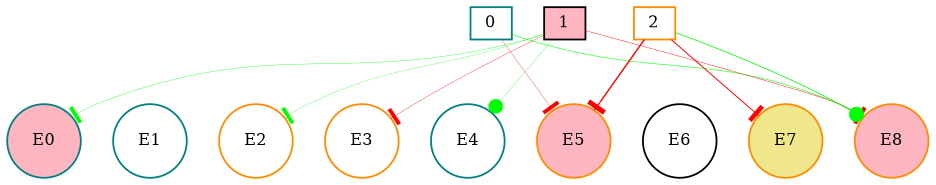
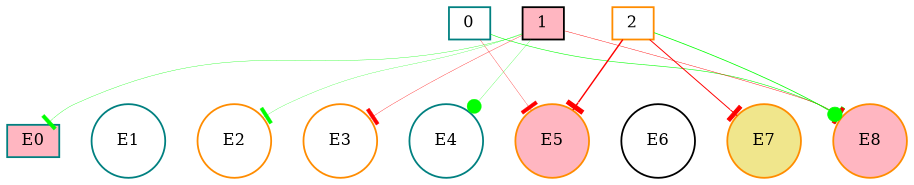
node "E0": shape circle -> box
